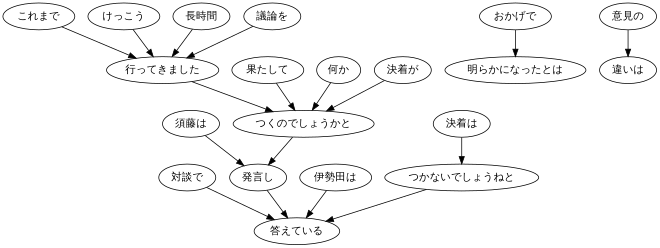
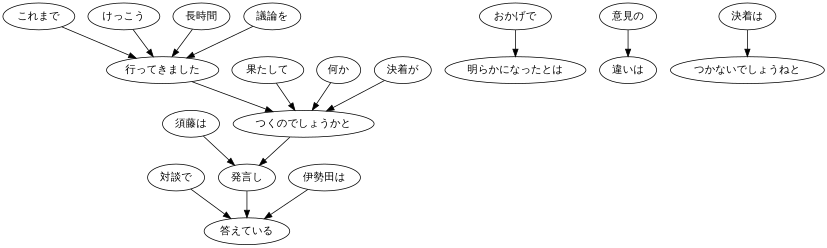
edge "つかないでしょうねと" -> "答えている": removed
